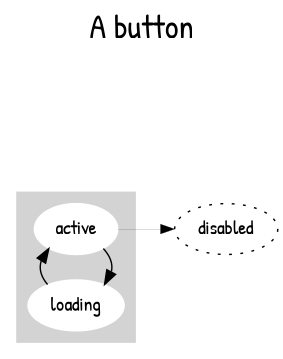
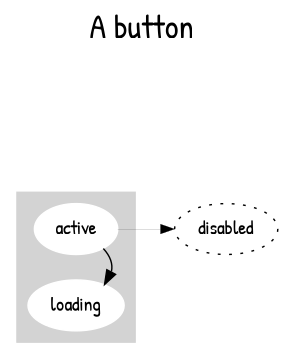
edge "loading" -> "active": removed
